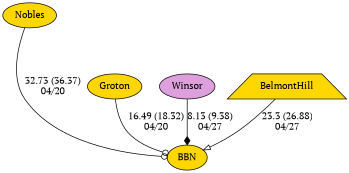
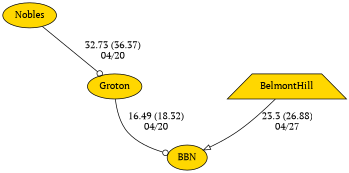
node "Winsor": removed
edge "Nobles" -> "BBN": now "Nobles" -> "Groton"
